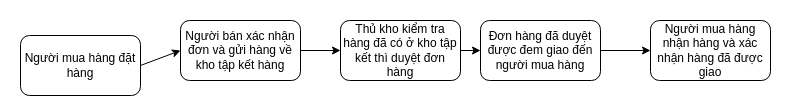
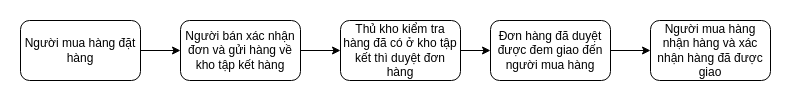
node "Đơn hàng đã duyệt được đem giao đến người mua hàng": moved (541, 51) -> (551, 51)
node "Người mua hàng đặt hàng": moved (81, 66) -> (81, 51)
